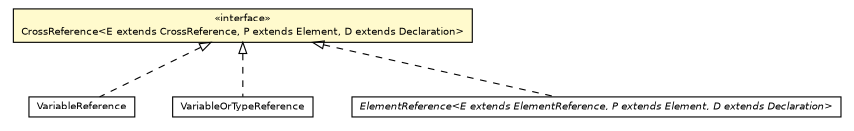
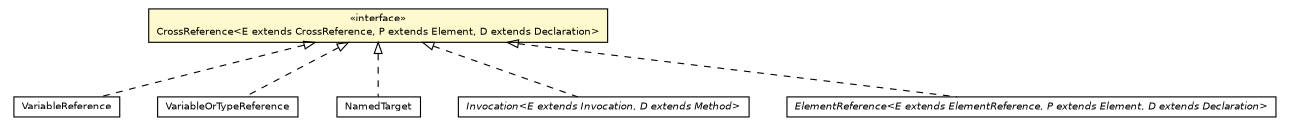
node "NamedTarget": added
node "Invocation<E extends Invocation, D extends Method>": added
